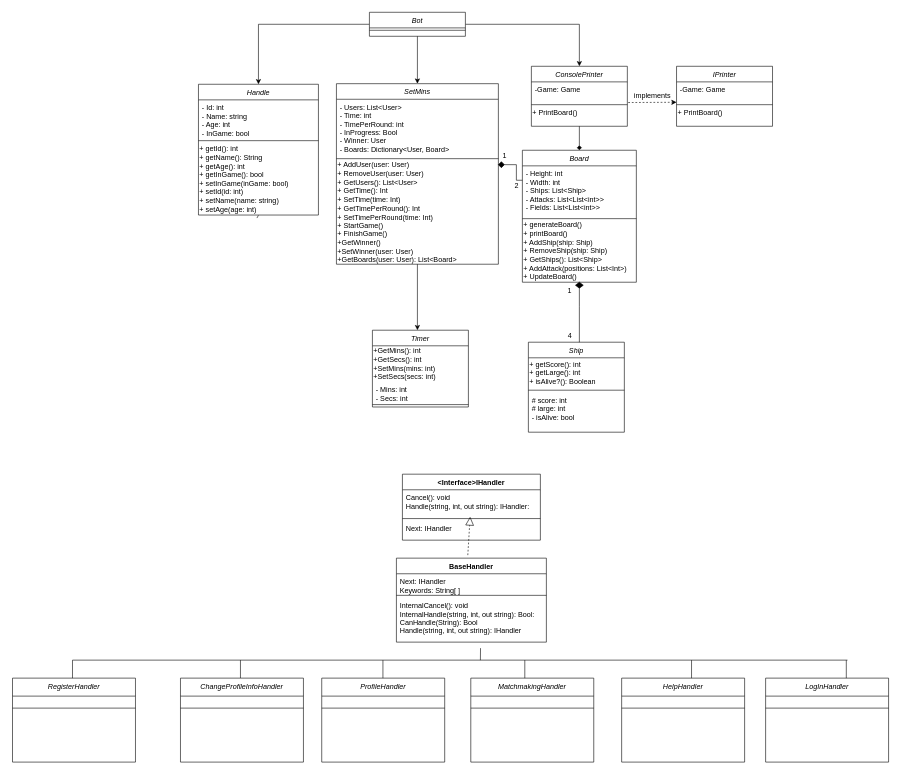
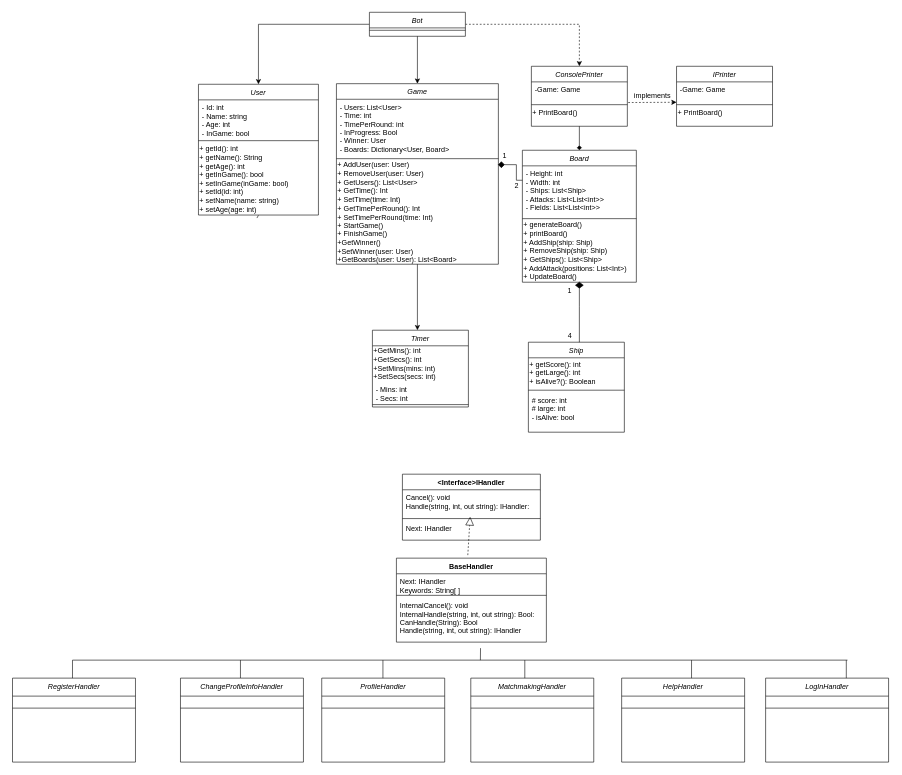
edge "Bot" -> "ConsolePrinter": style solid -> dashed
node "Handle": label "Handle" -> "User"
node "SetMins": label "SetMins" -> "Game"
